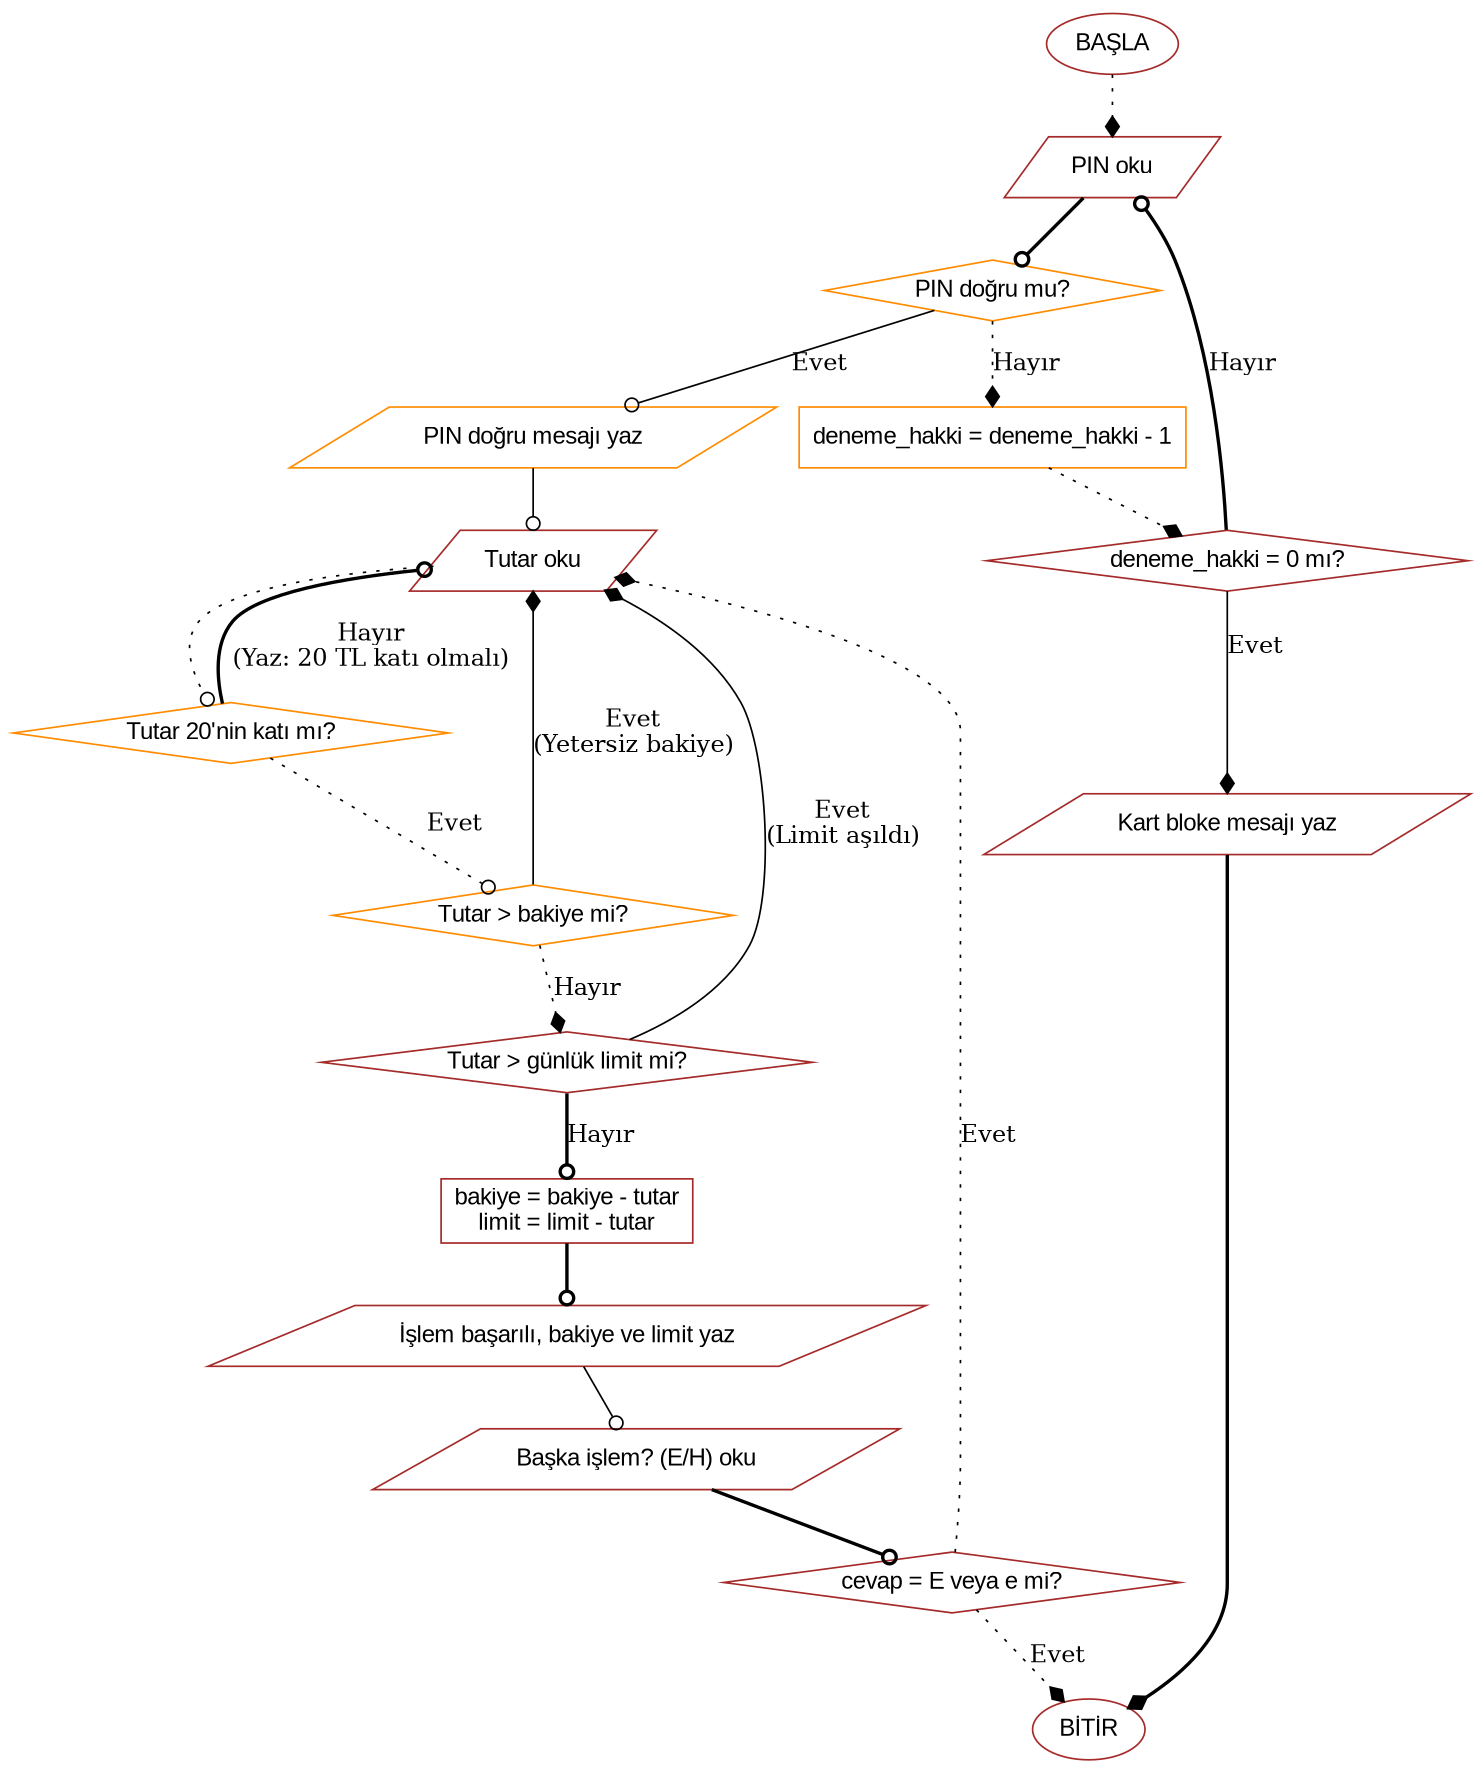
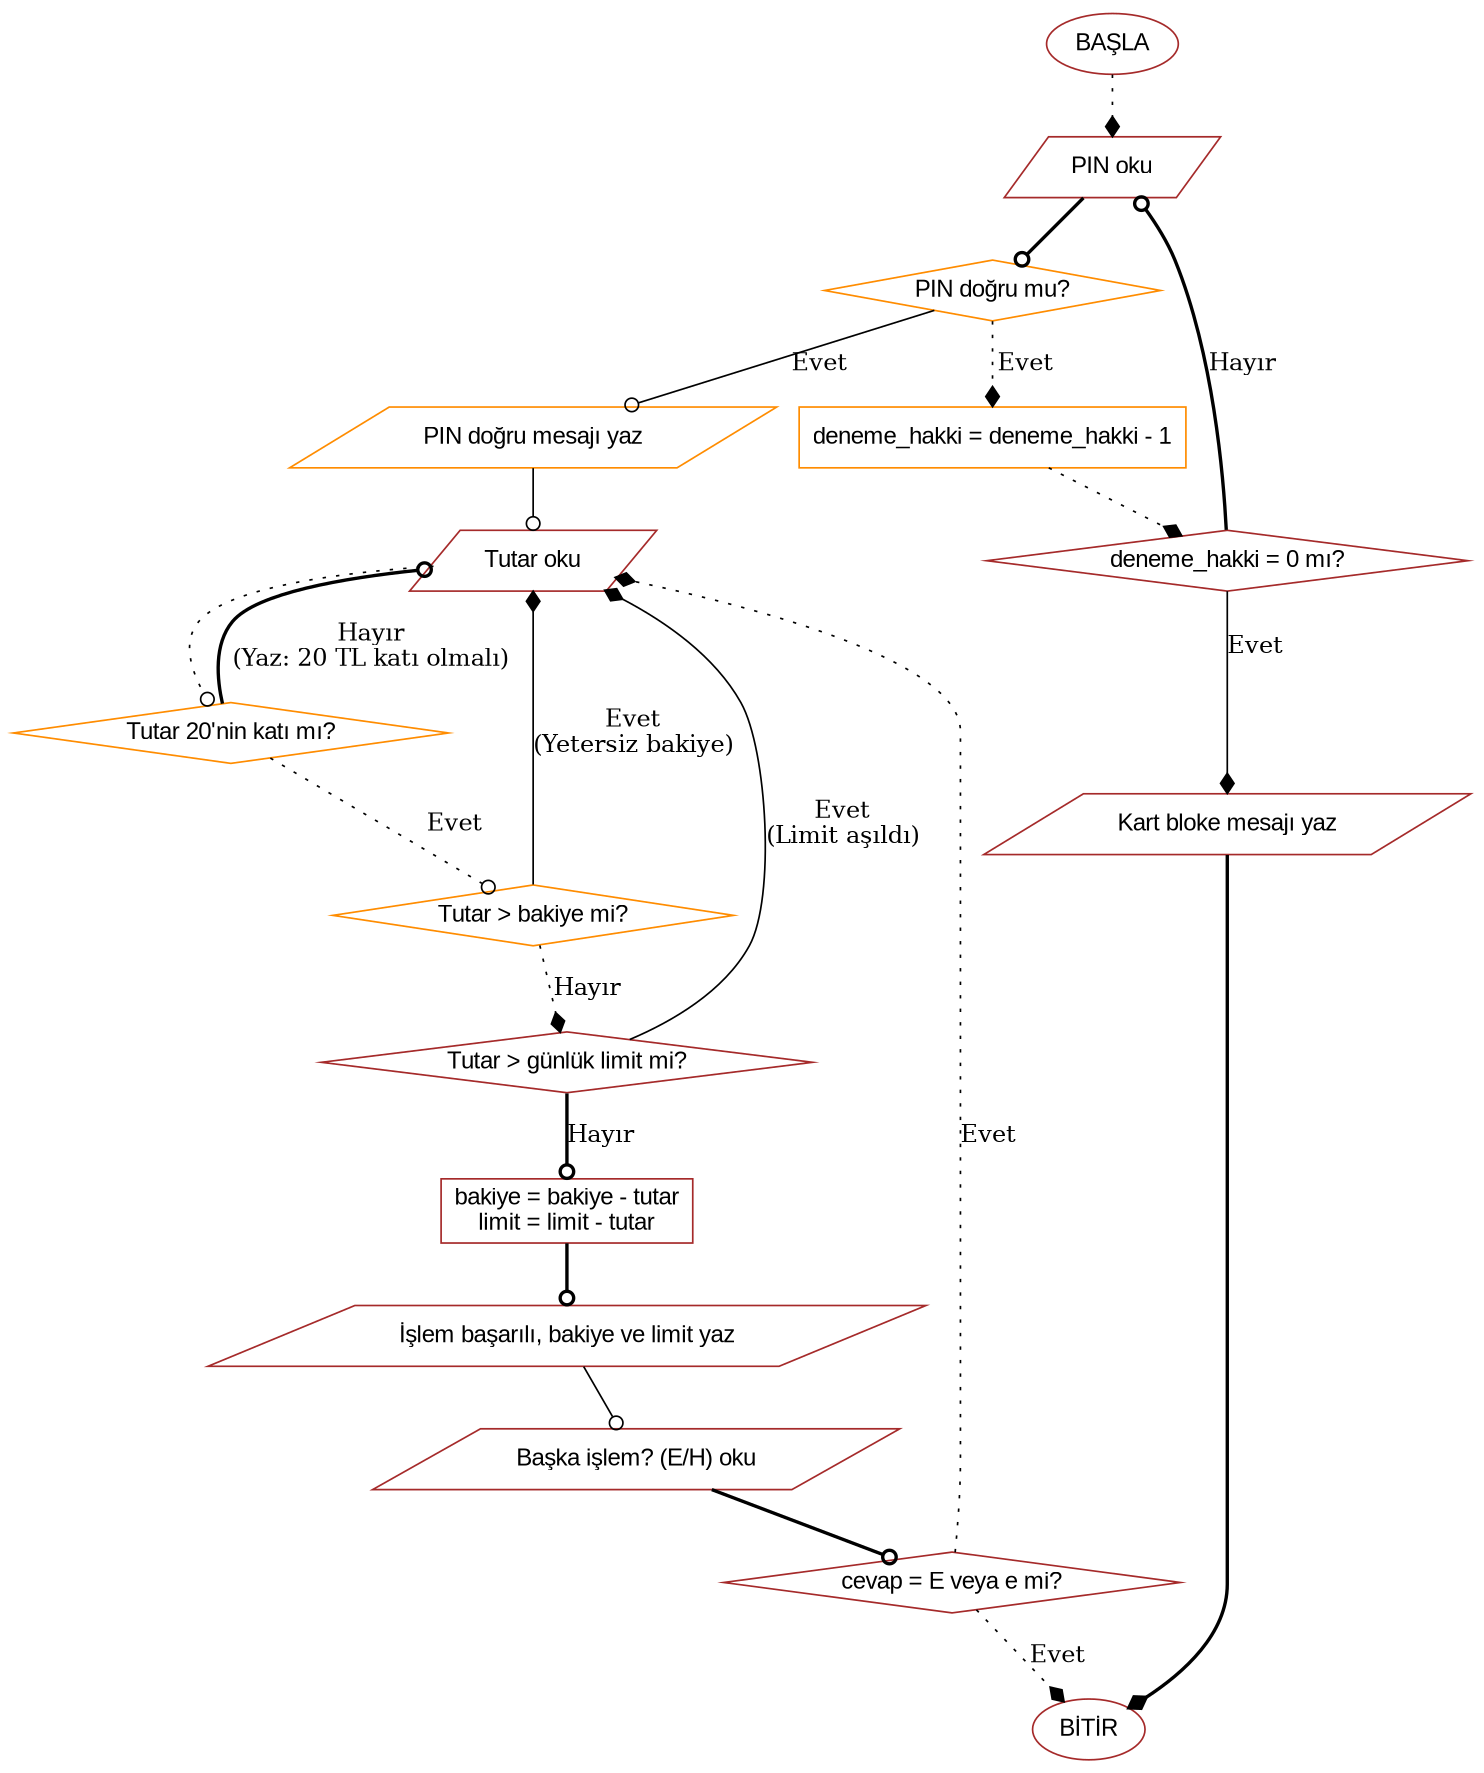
edge "PIN doğru mu?" -> "deneme_hakki = deneme_hakki - 1": label "Hayır" -> "Evet"
